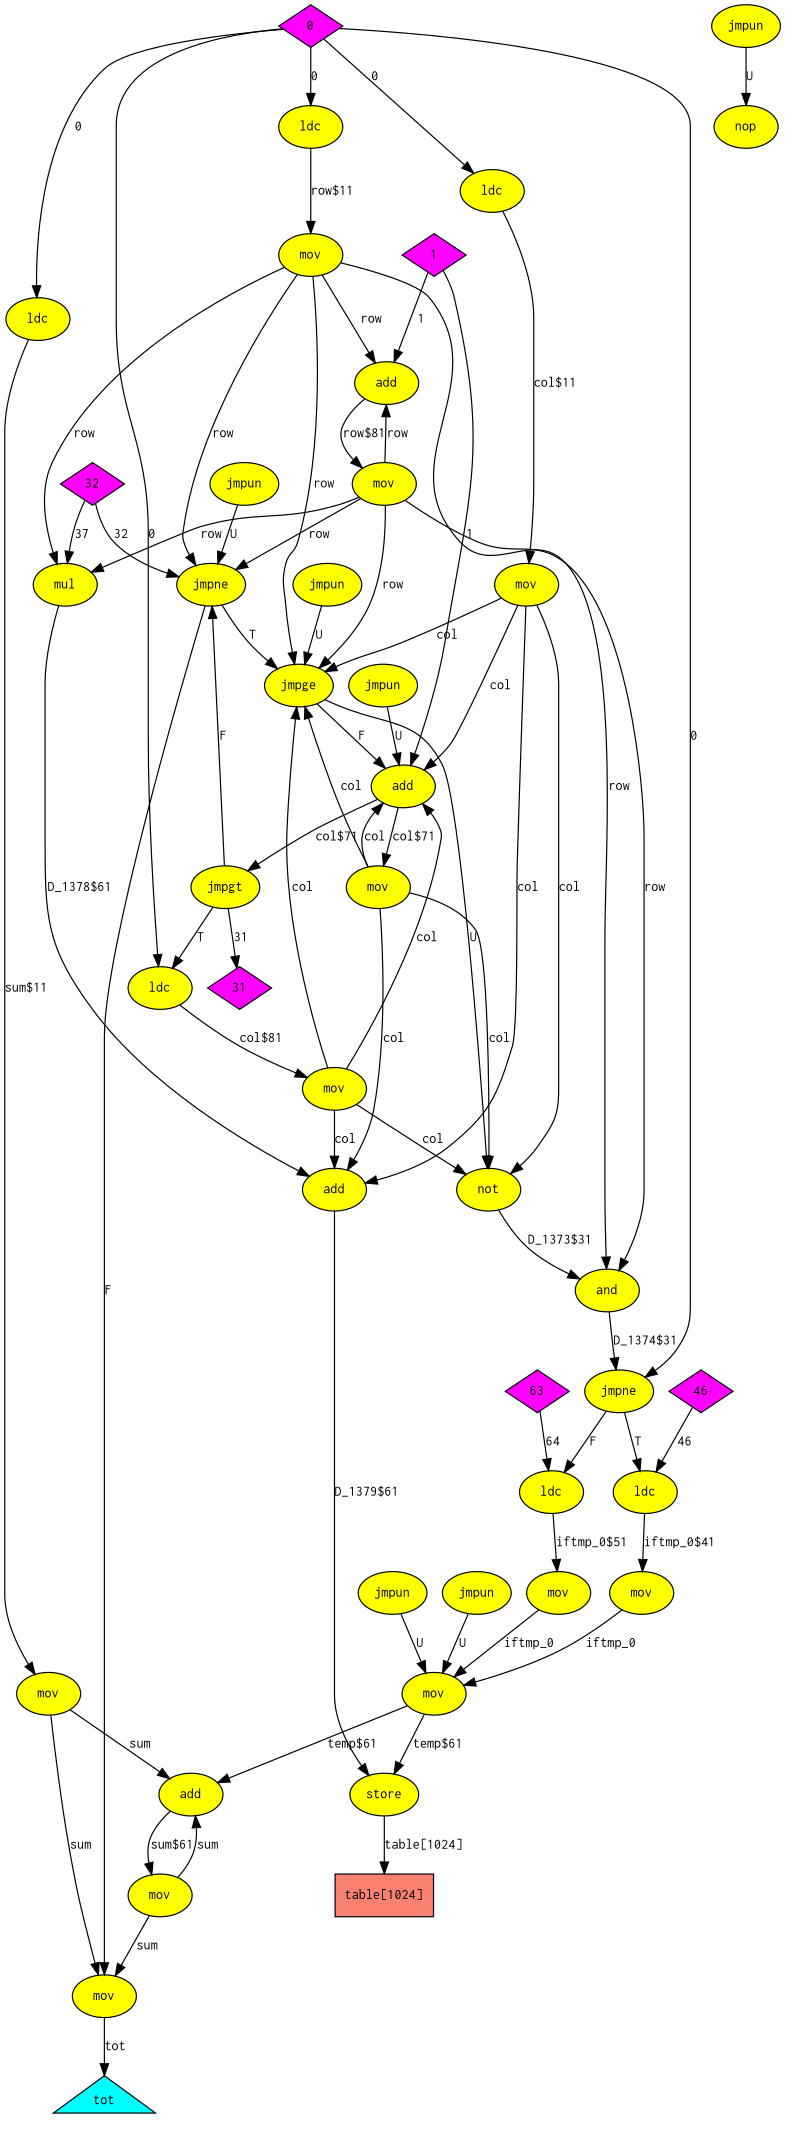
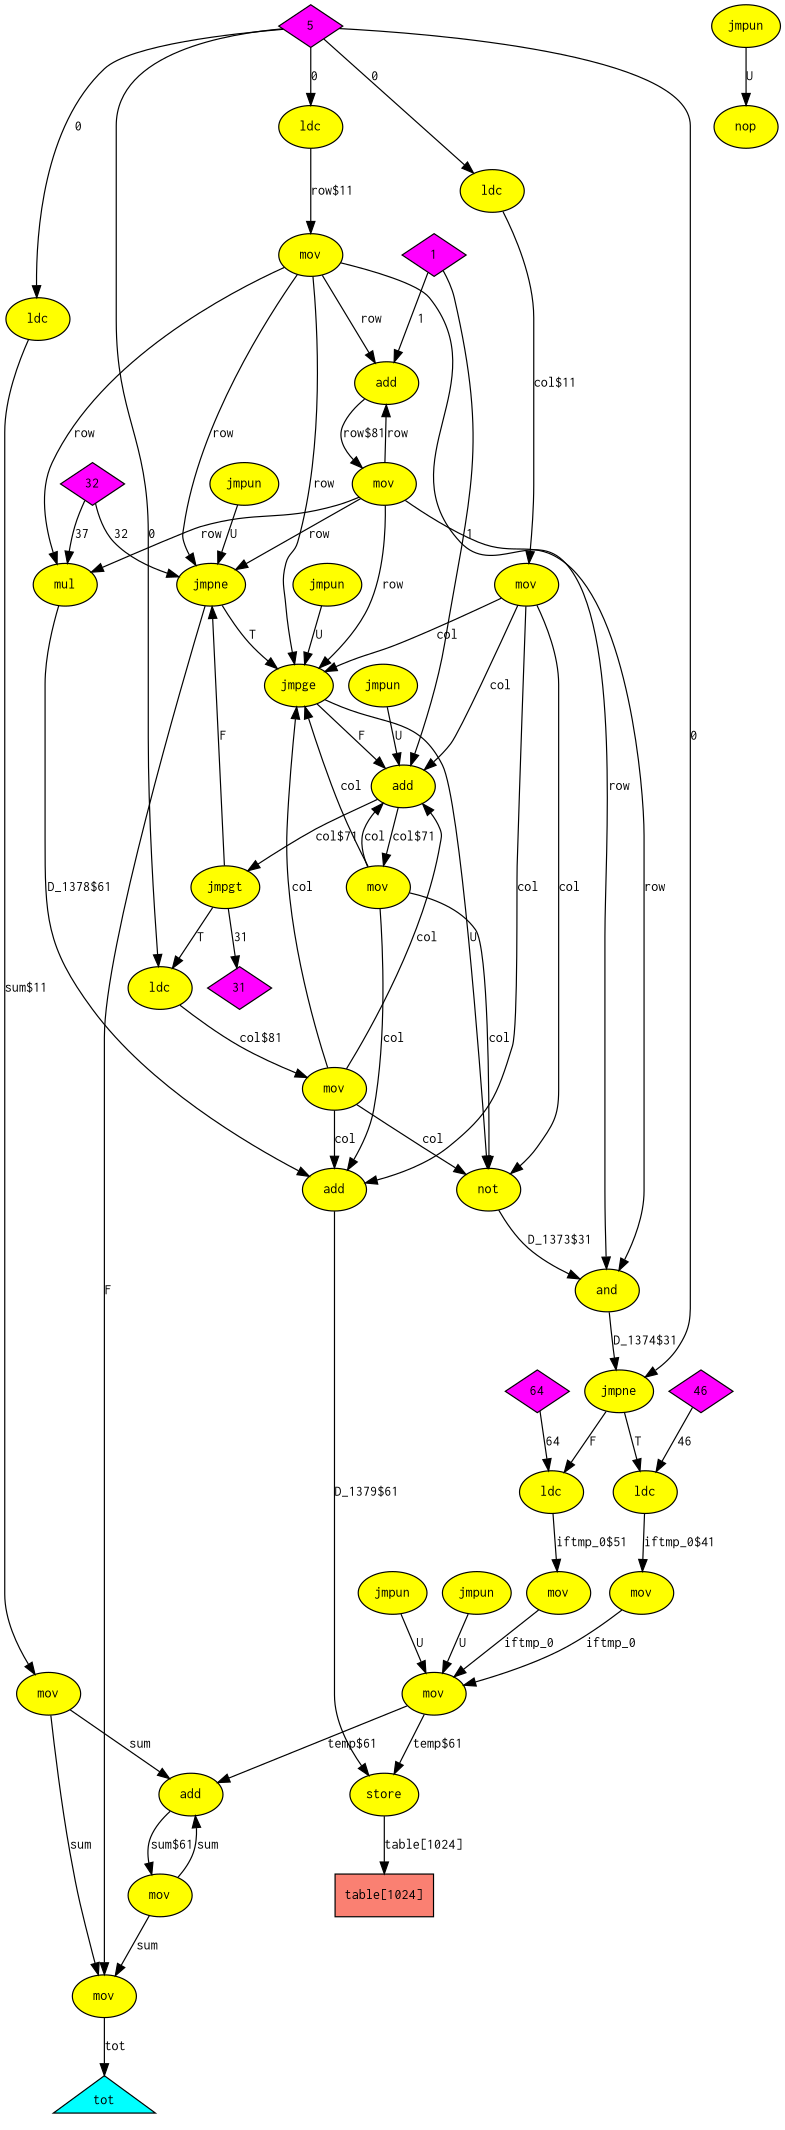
node "0": label "0" -> "5"
node "63": label "63" -> "64"
